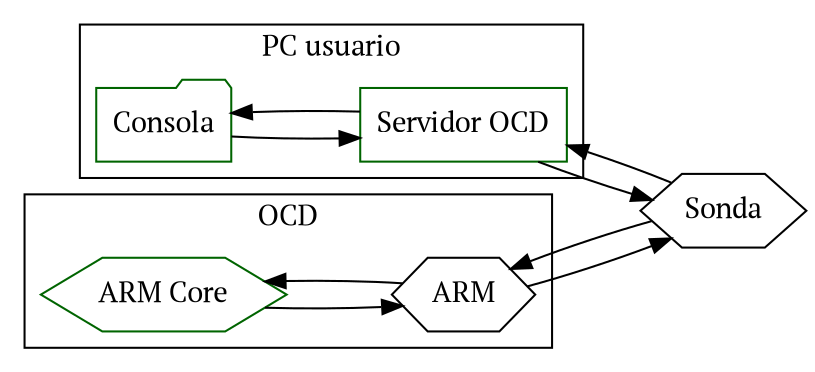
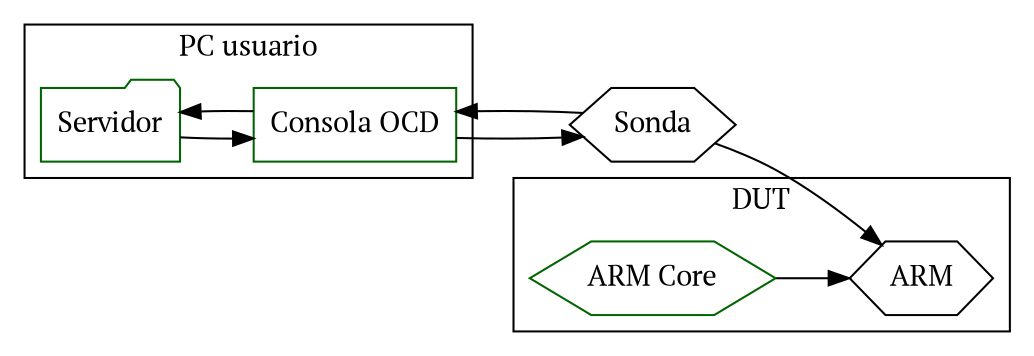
node "Consola": label "Consola" -> "Servidor"
node "Servidor OCD": label "Servidor OCD" -> "Consola OCD"
cluster "OCD": label "OCD" -> "DUT"
edge "ARM" -> "Sonda": removed
edge "ARM" -> "ARM Core": removed
